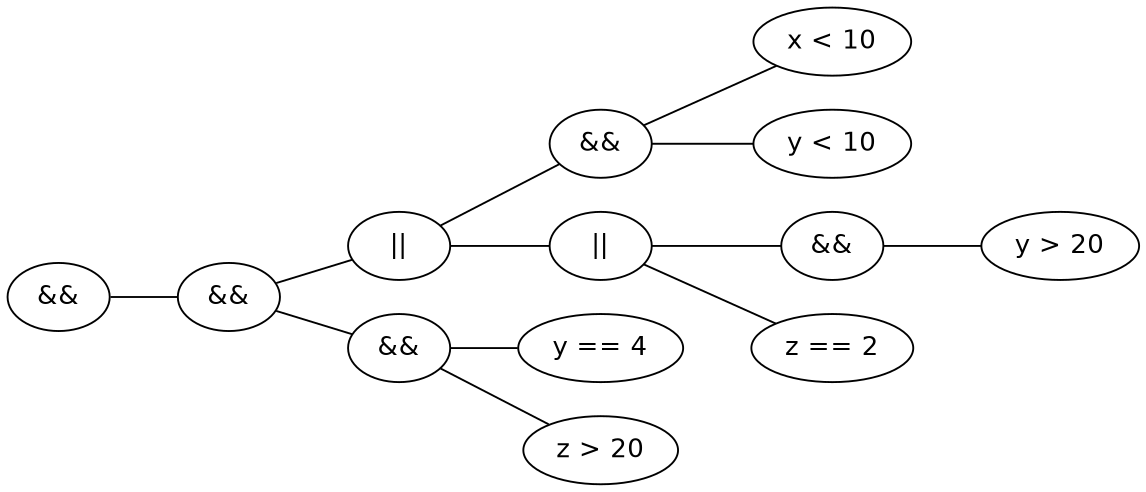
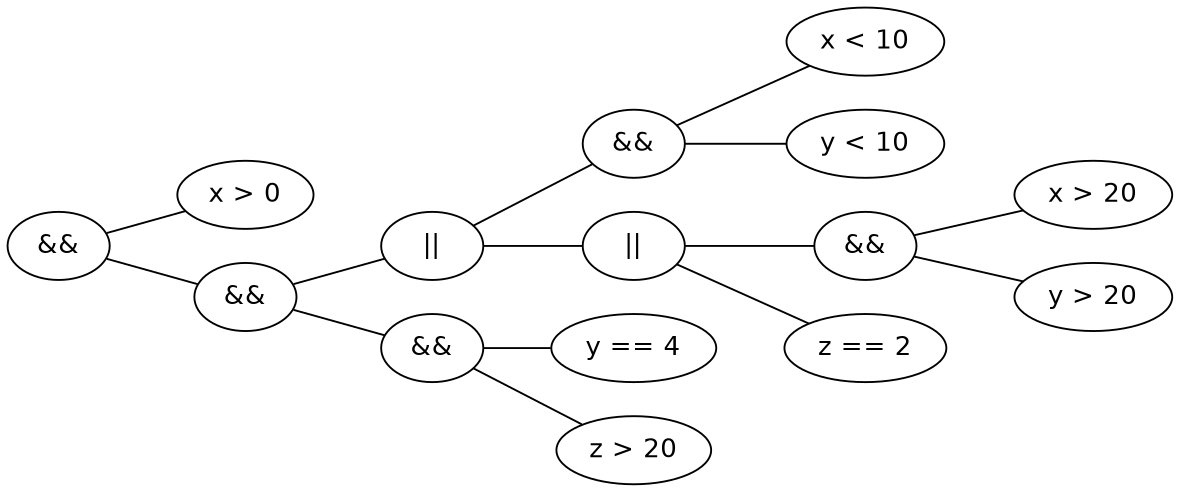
node "x > 0": added
node "x > 20": added
